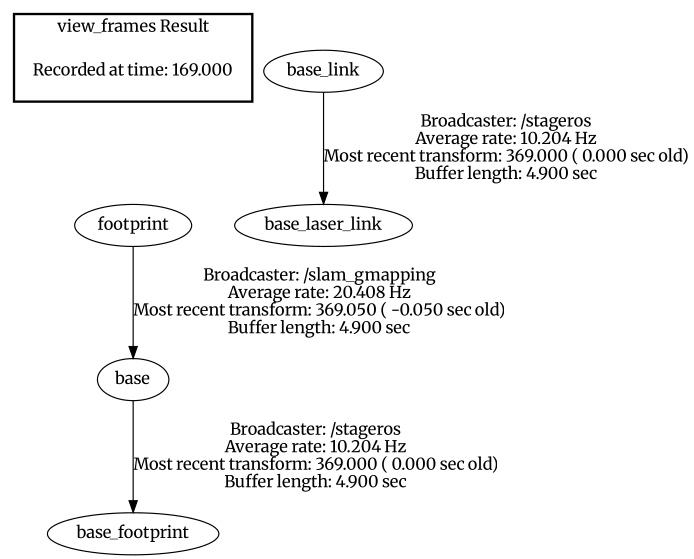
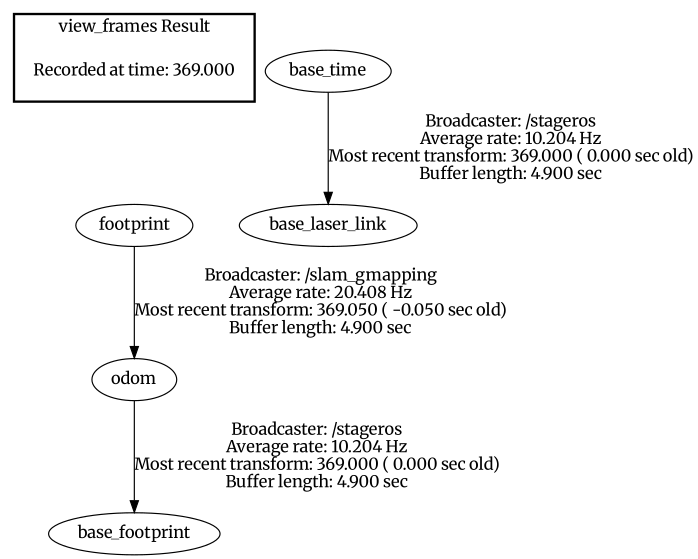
node "Recorded at time: 169.000": label "Recorded at time: 169.000" -> "Recorded at time: 369.000"
node "base_link": label "base_link" -> "base_time"
node "base": label "base" -> "odom"
